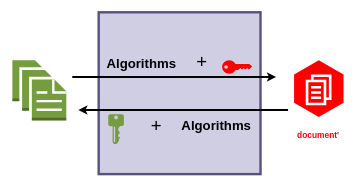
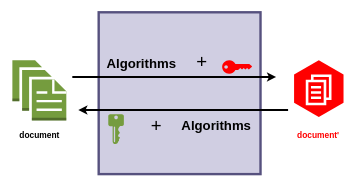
node "document": added
